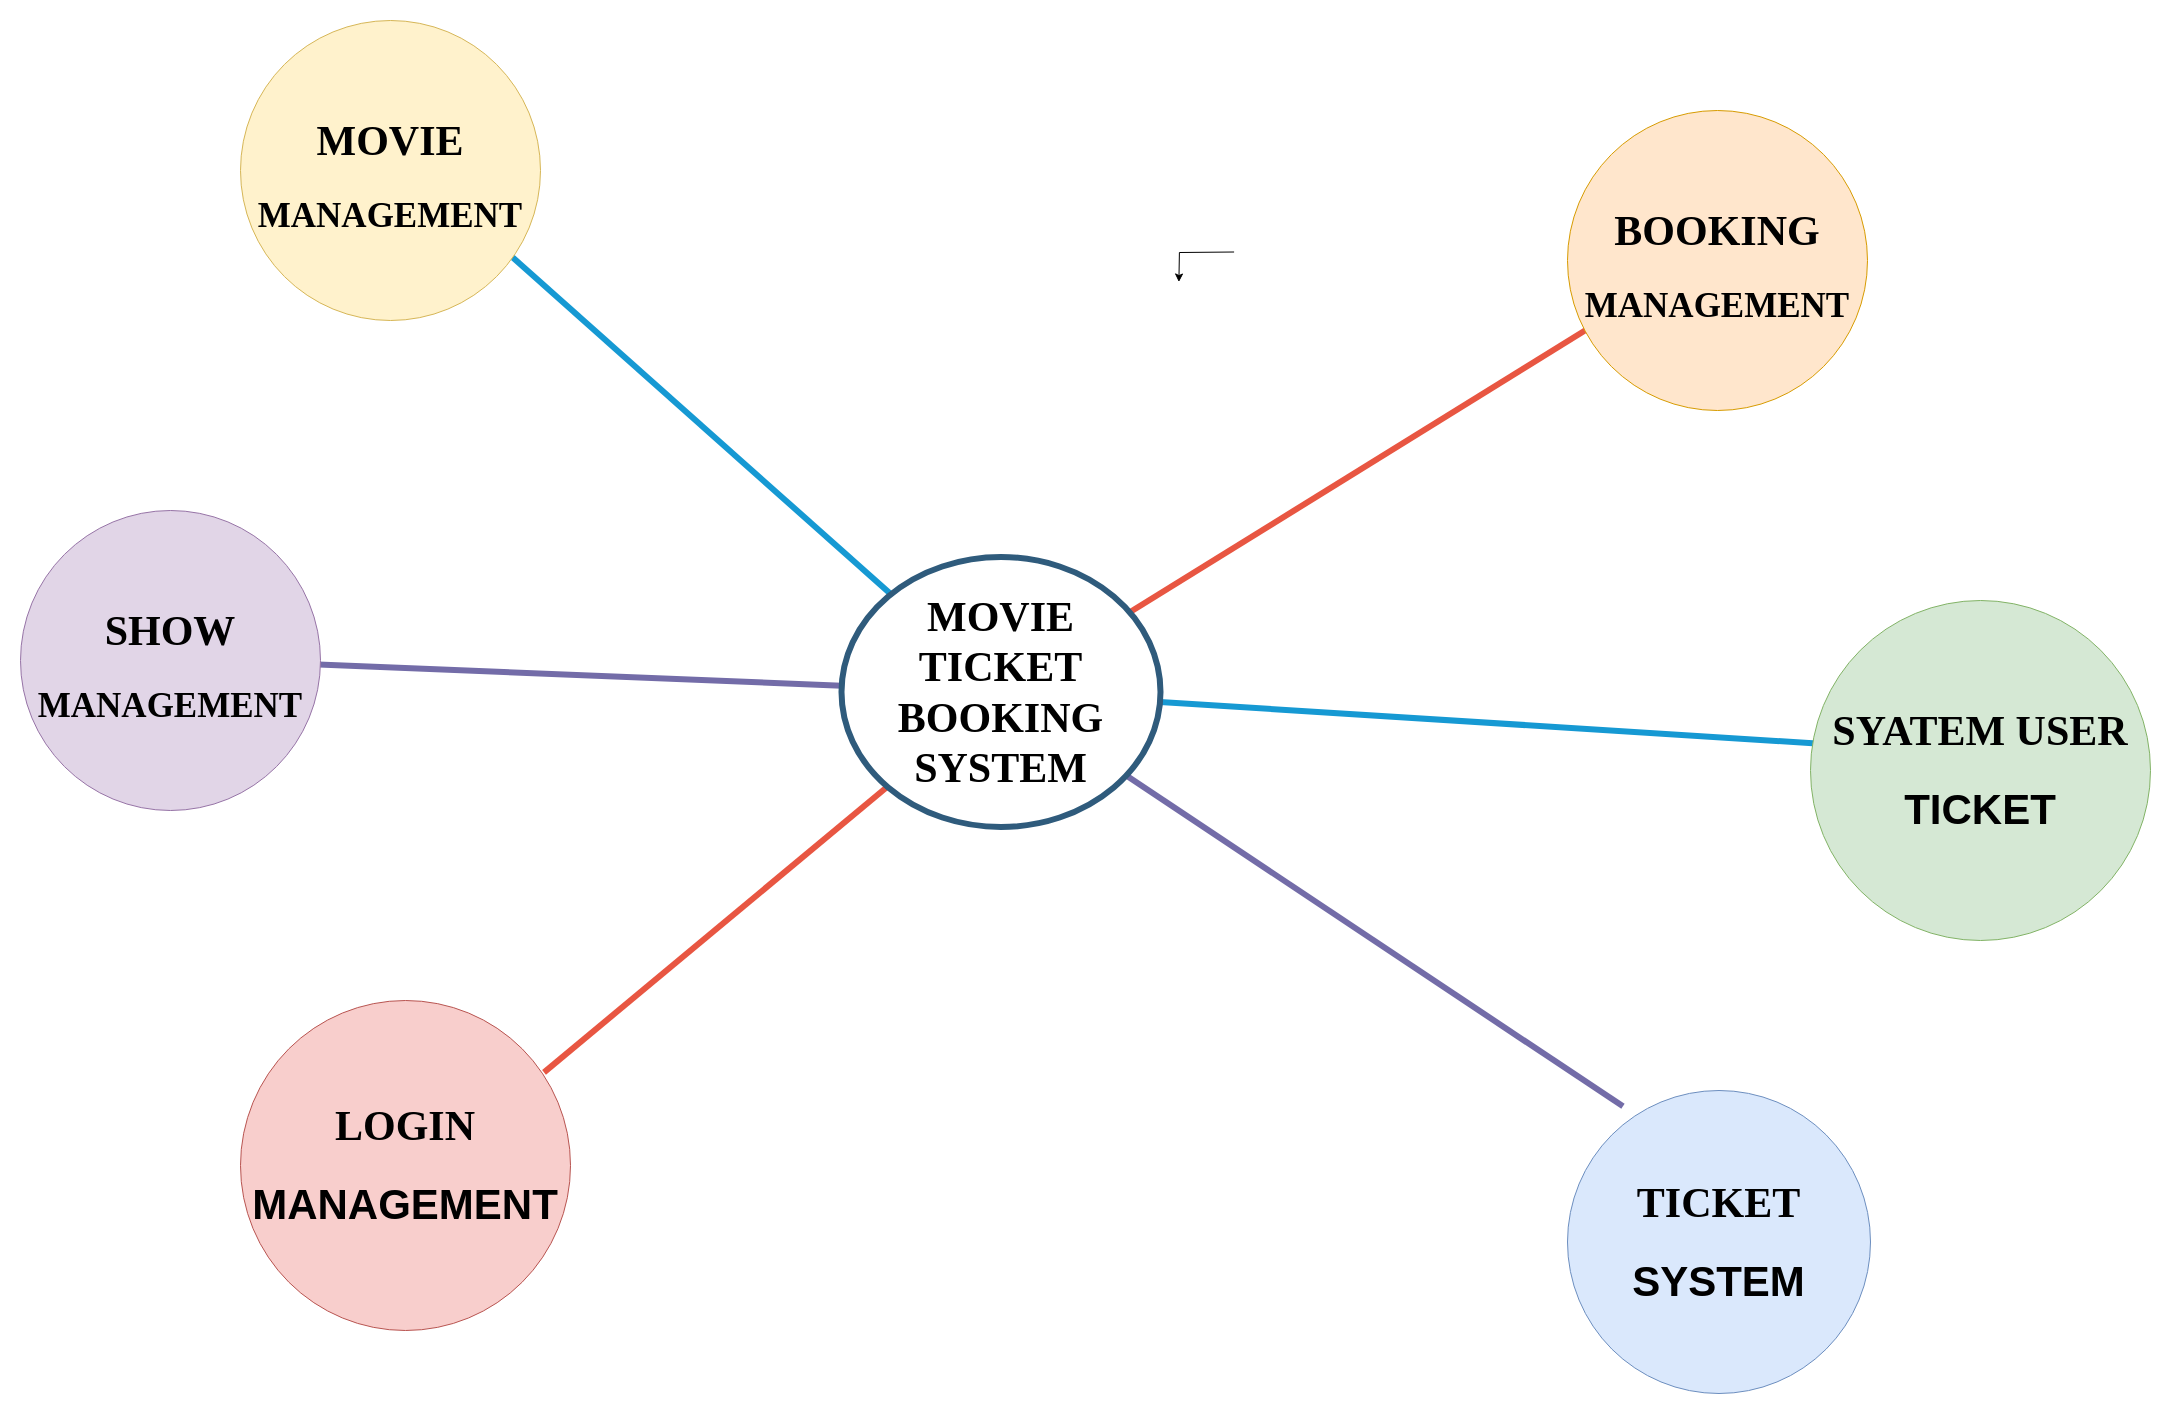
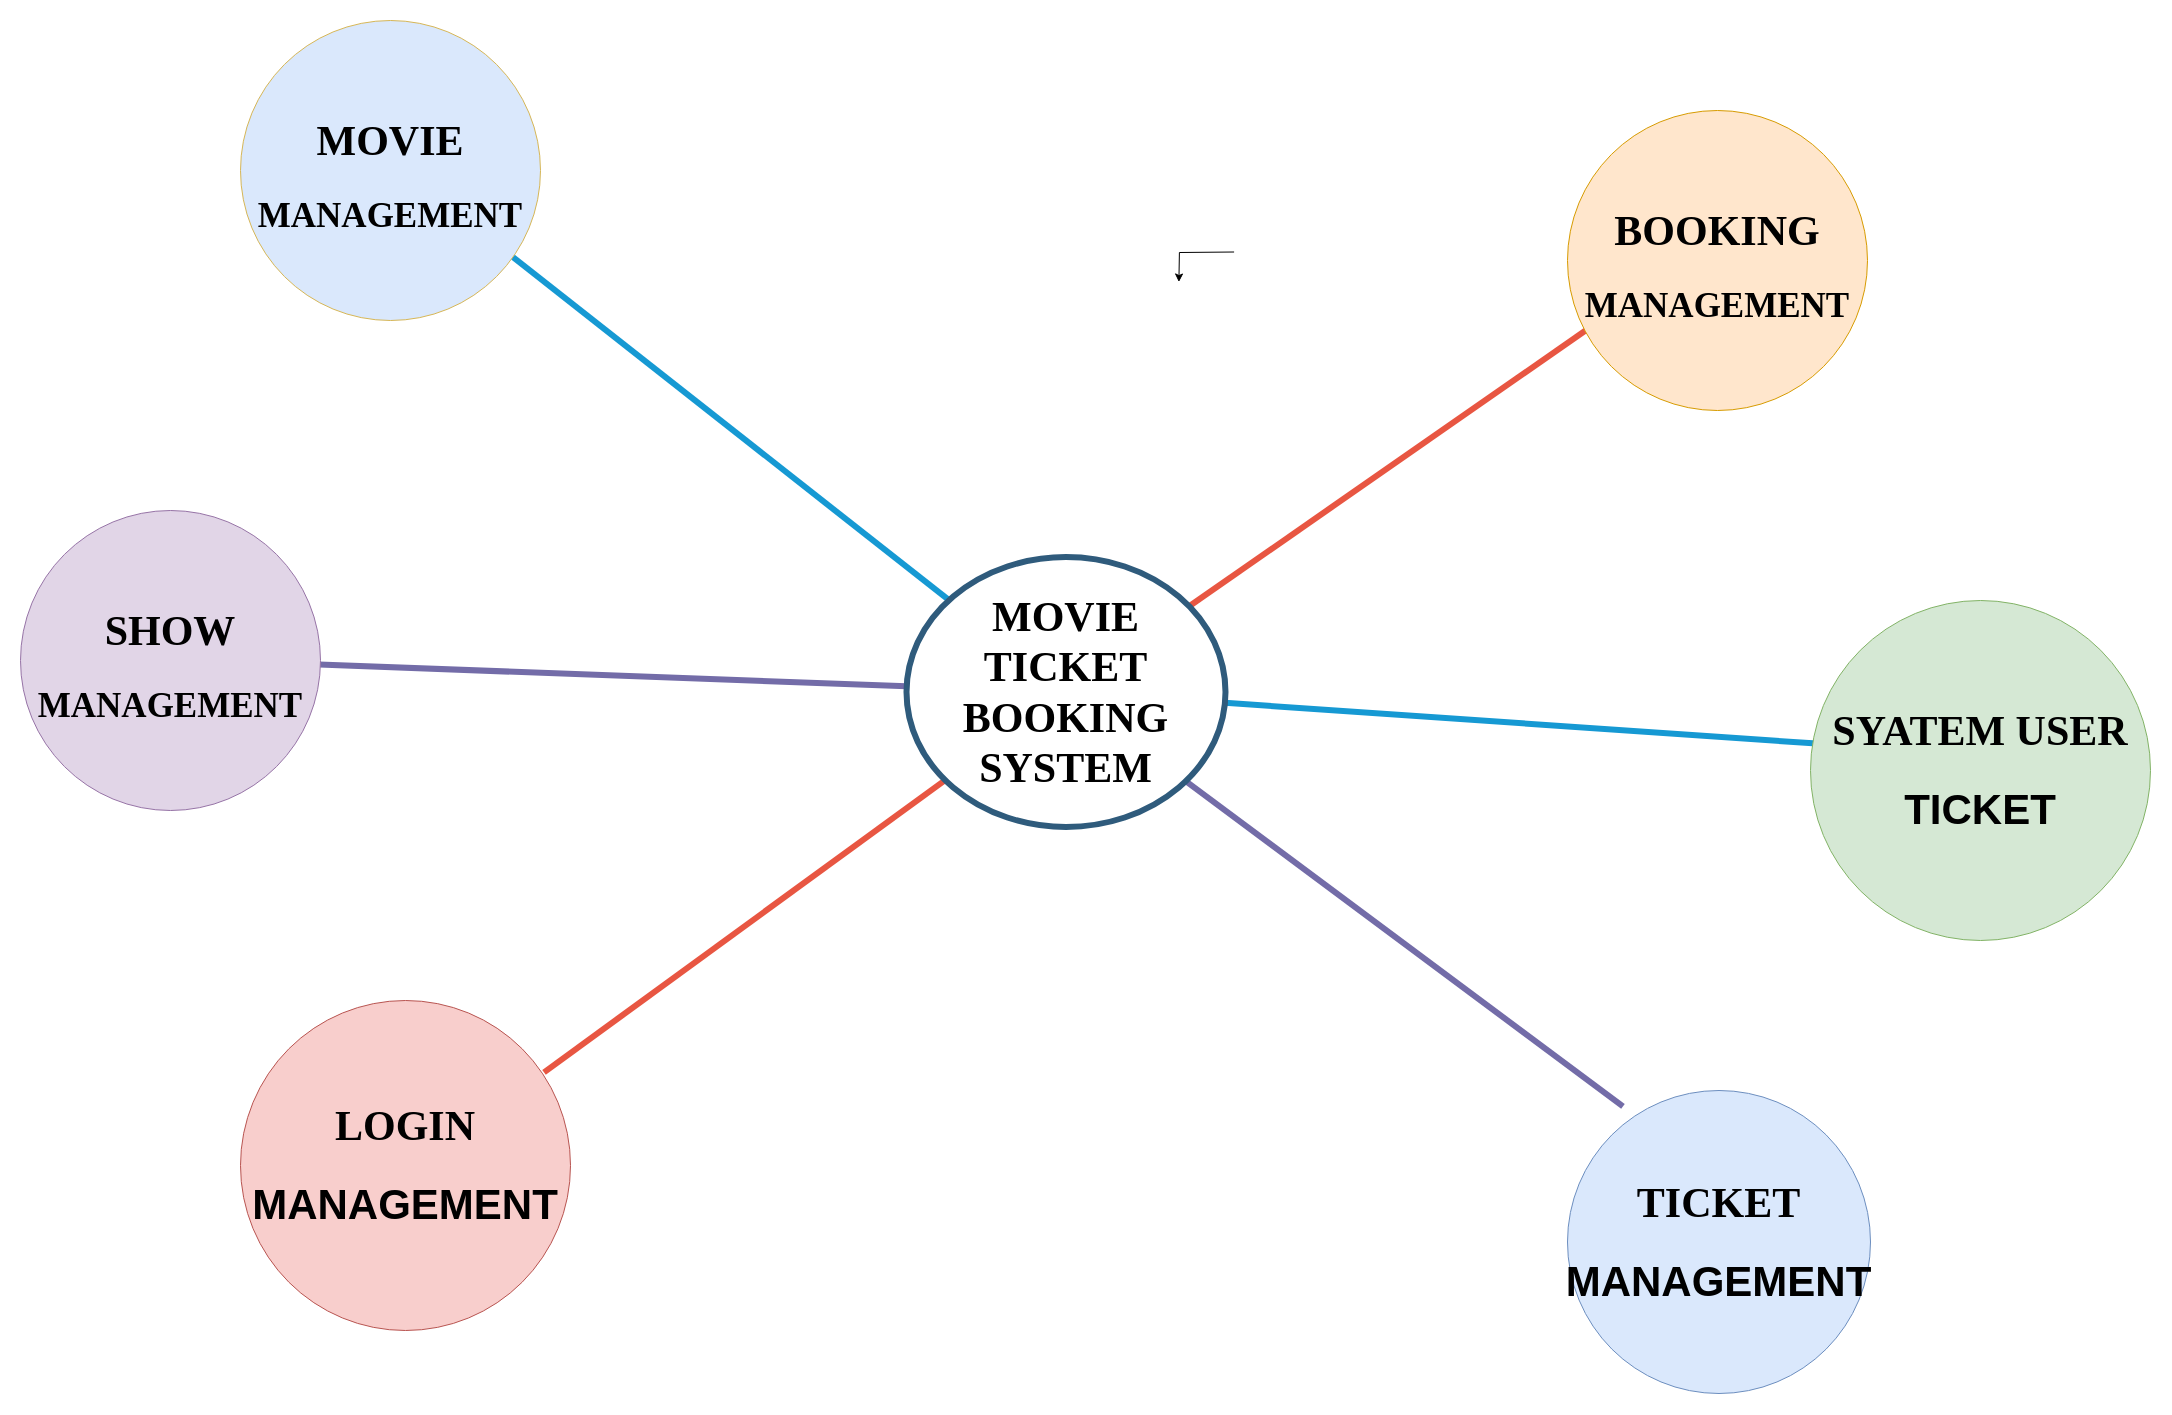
node "MOVIEMANAGEMENT": fillcolor #fff2cc -> #dae8fc
node "MOVIE TICKET BOOKING SYSTEM": moved (1001, 692) -> (1066, 692)
node "TICKETSYSTEM": label "TICKETSYSTEM" -> "TICKETMANAGEMENT"
